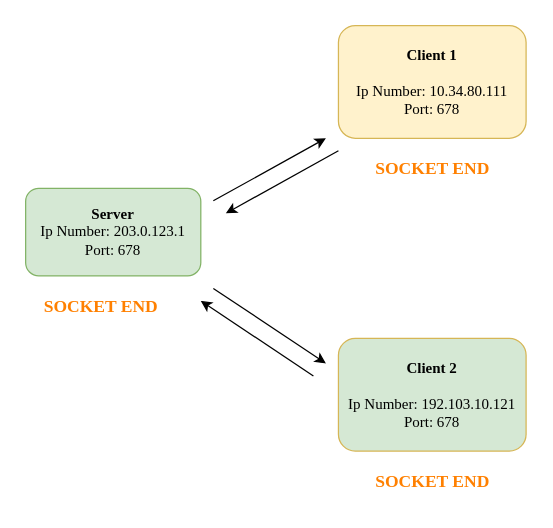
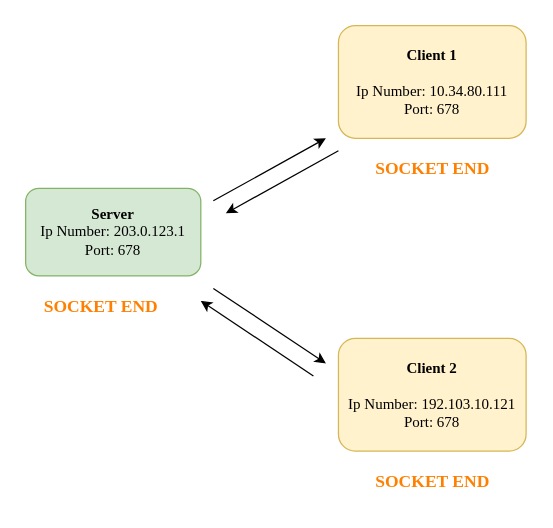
node "Client 2 Ip Number: 192.103.10.121 Port: 678": fillcolor #d5e8d4 -> #fff2cc
